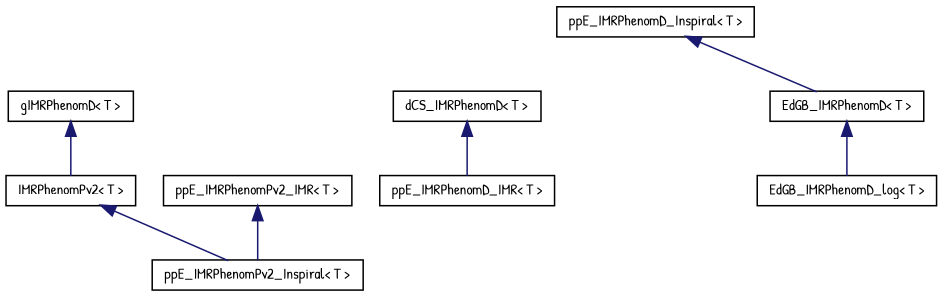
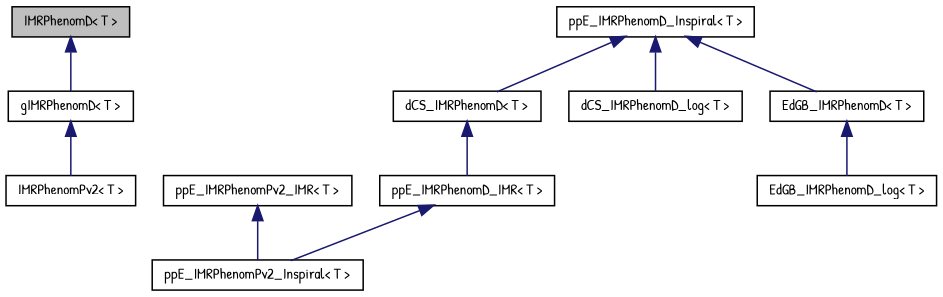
node "IMRPhenomD< T >": added
edge "dCS_IMRPhenomD< T >" -> "ppE_IMRPhenomD_Inspiral< T >": added
node "dCS_IMRPhenomD_log< T >": added
edge "ppE_IMRPhenomPv2_Inspiral< T >" -> "IMRPhenomPv2< T >": now "ppE_IMRPhenomPv2_Inspiral< T >" -> "ppE_IMRPhenomD_IMR< T >"
